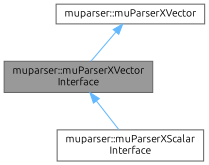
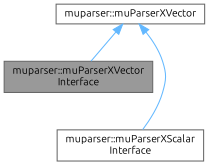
edge "muparser::muParserXScalar Interface" -> "muparser::muParserXVector Interface": now "muparser::muParserXScalar Interface" -> "muparser::muParserXVector"
